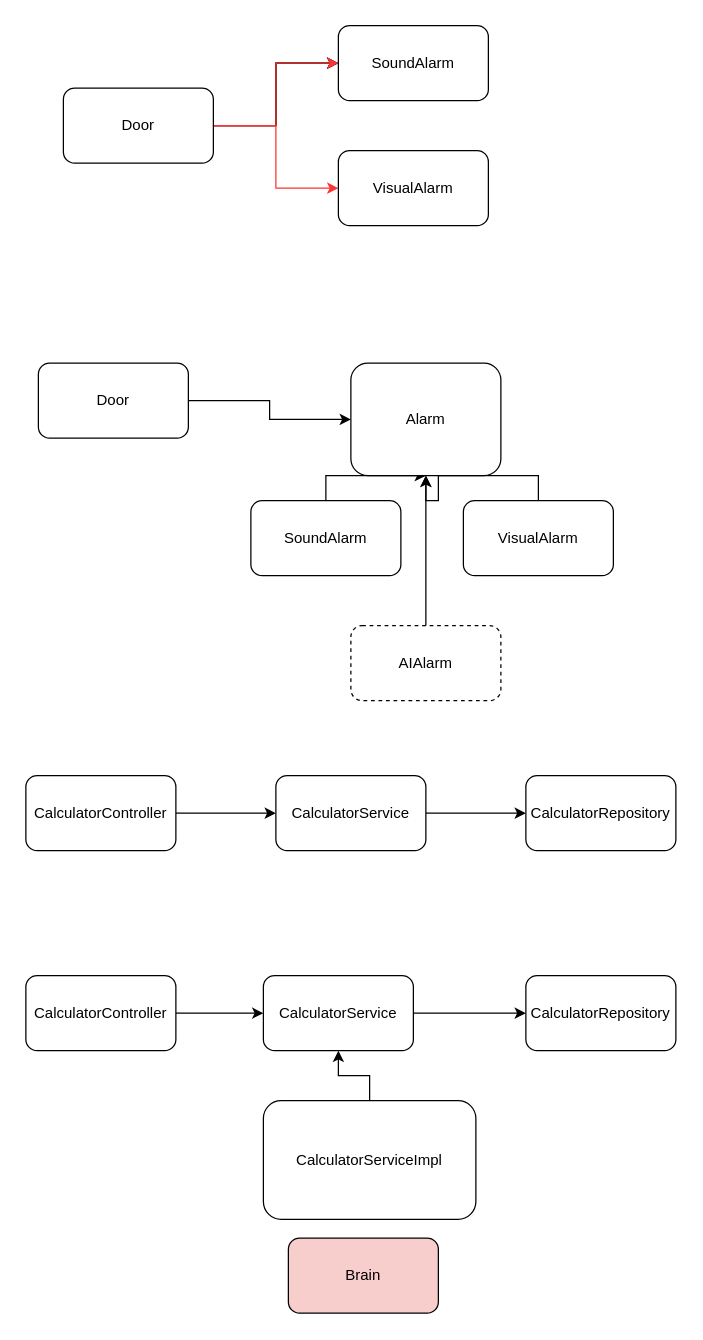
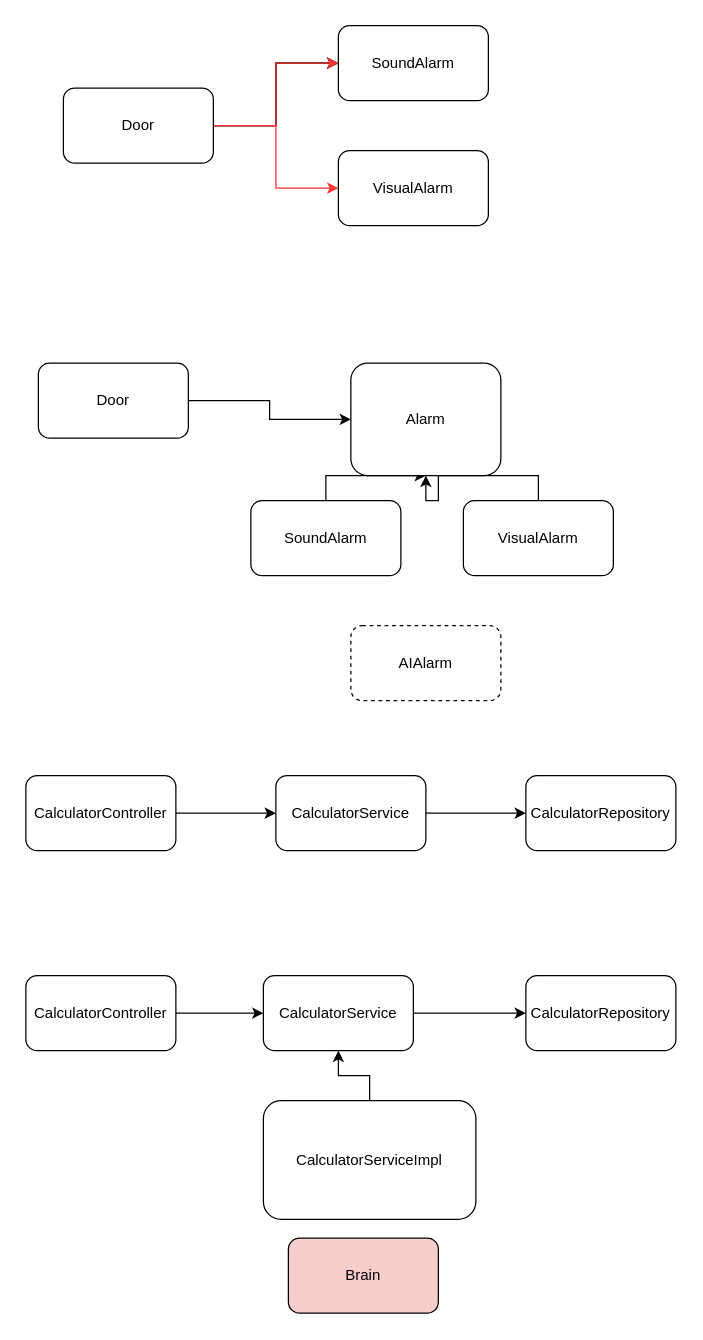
edge "AIAlarm" -> "Alarm": removed
